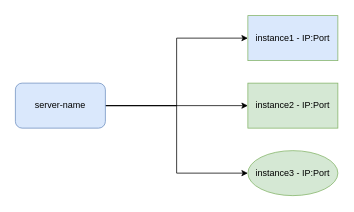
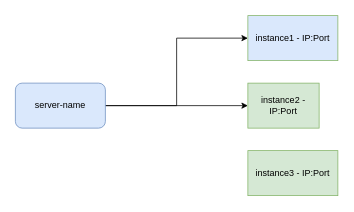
node "instance2 - IP:Port": size 90x45 -> 71x45
edge "server-name" -> "instance3 - IP:Port": removed
node "instance3 - IP:Port": shape ellipse -> rectangle
